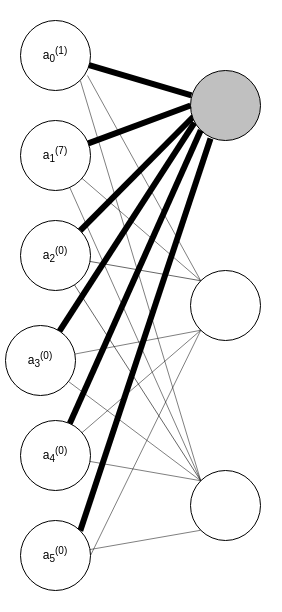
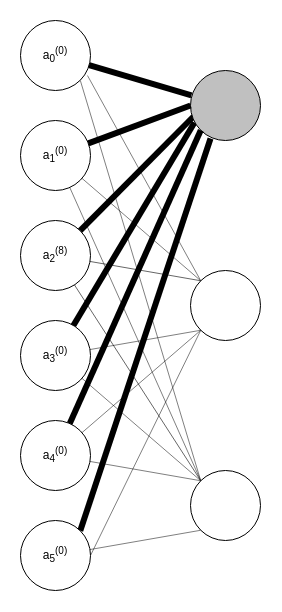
node "a0(1)": label "a0(1)" -> "a0(0)"
node "a1(7)": label "a1(7)" -> "a1(0)"
node "a2(0)": label "a2(0)" -> "a2(8)"
node "a3(0)": moved (41, 361) -> (56, 356)
